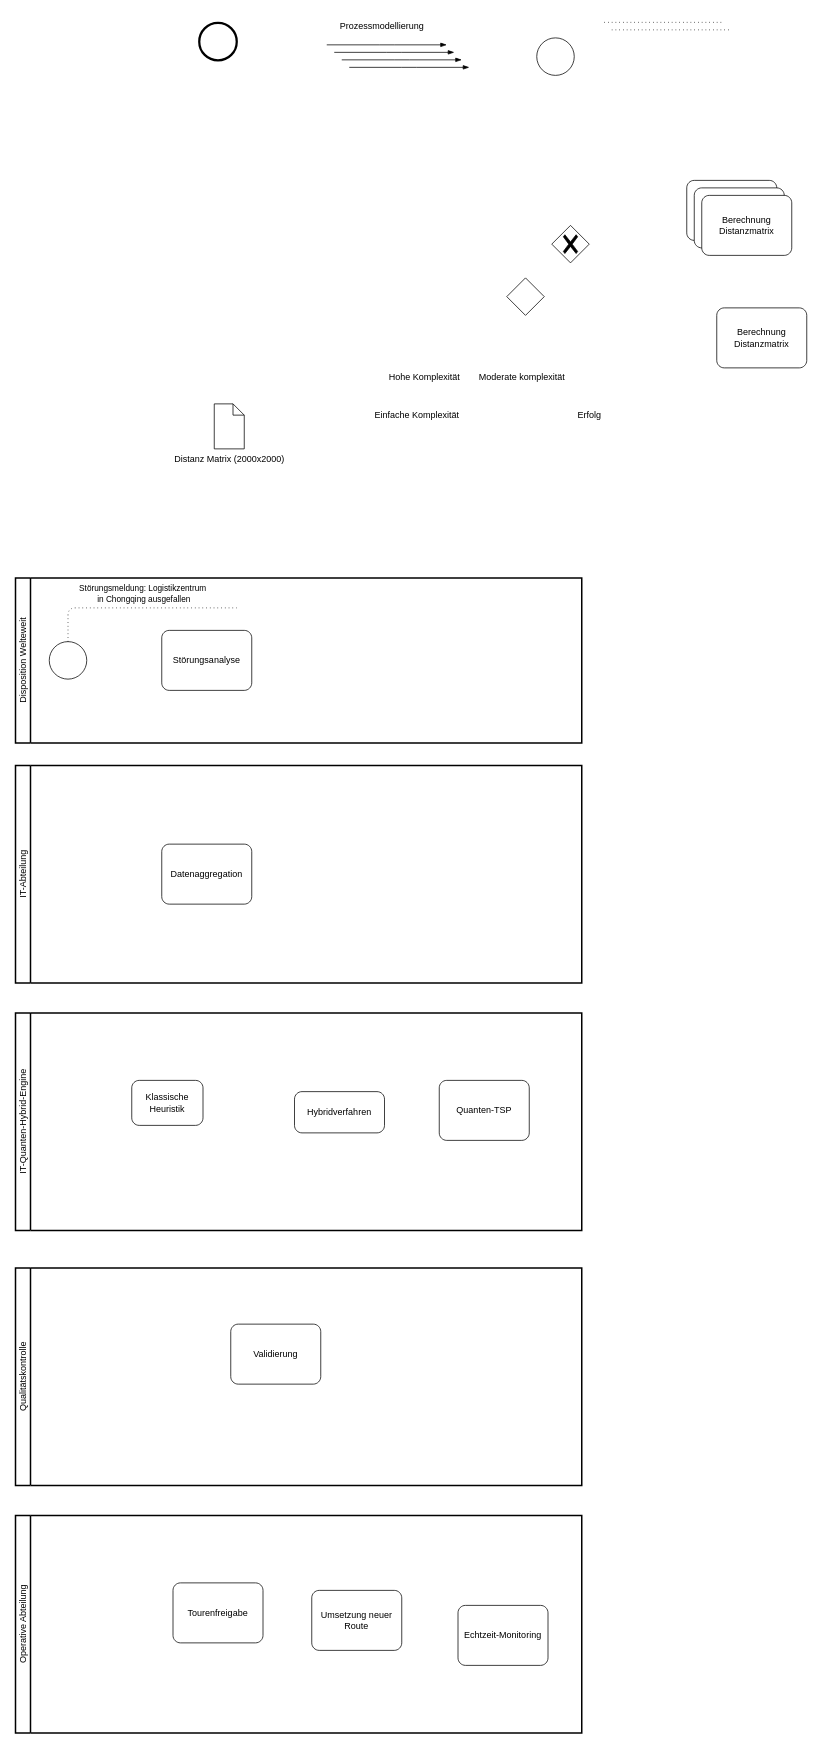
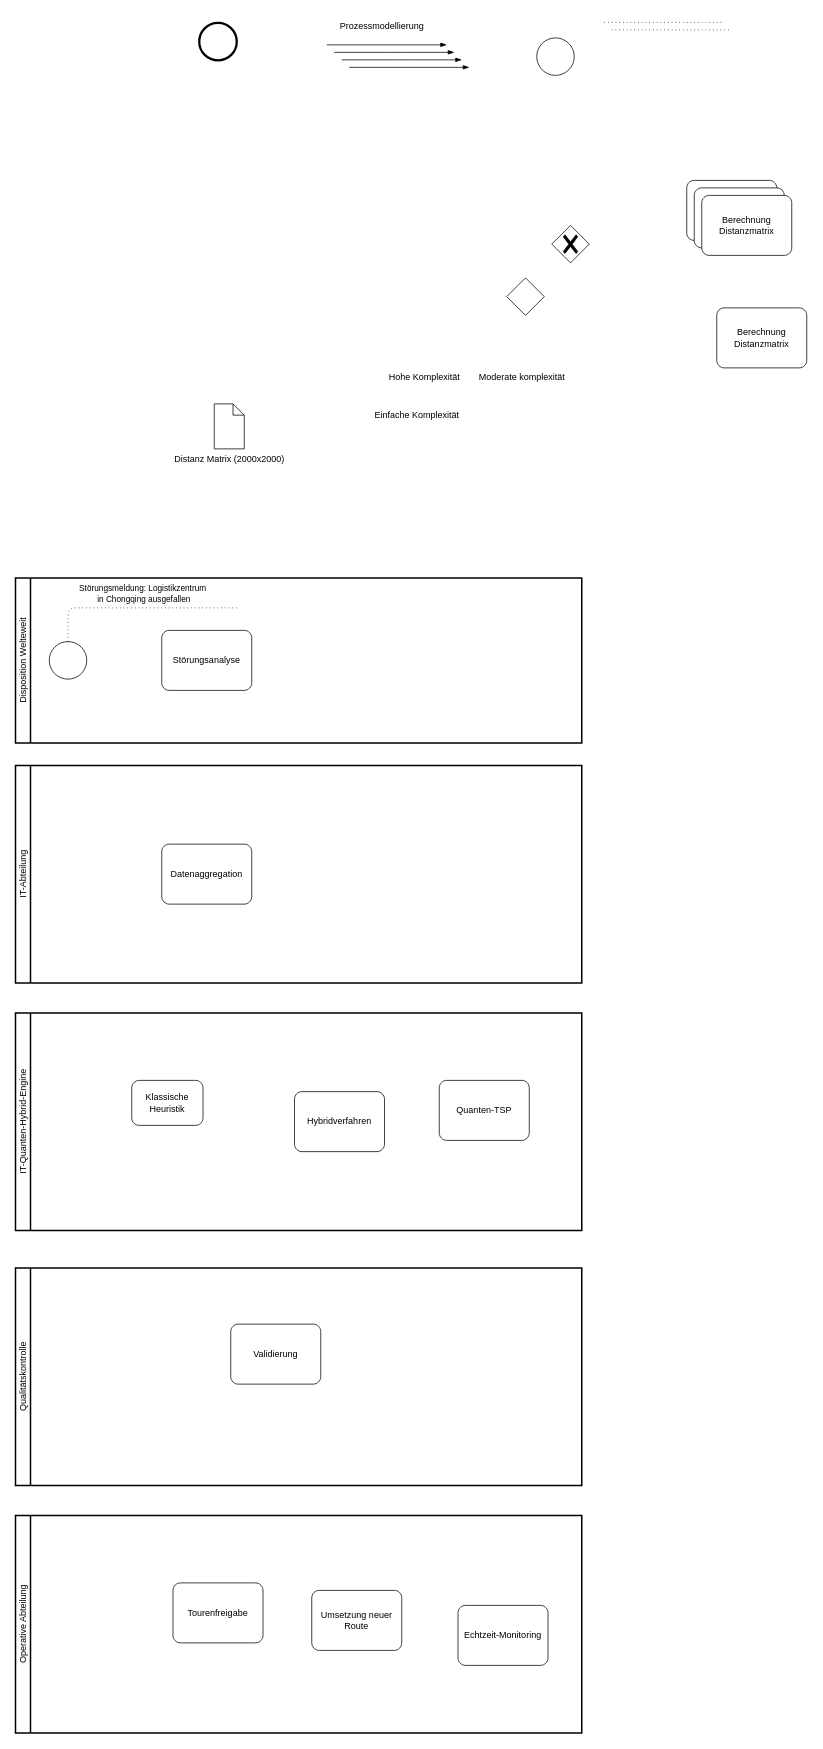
node "Erfolg": removed
node "Hybridverfahren": size 90x41 -> 90x60
